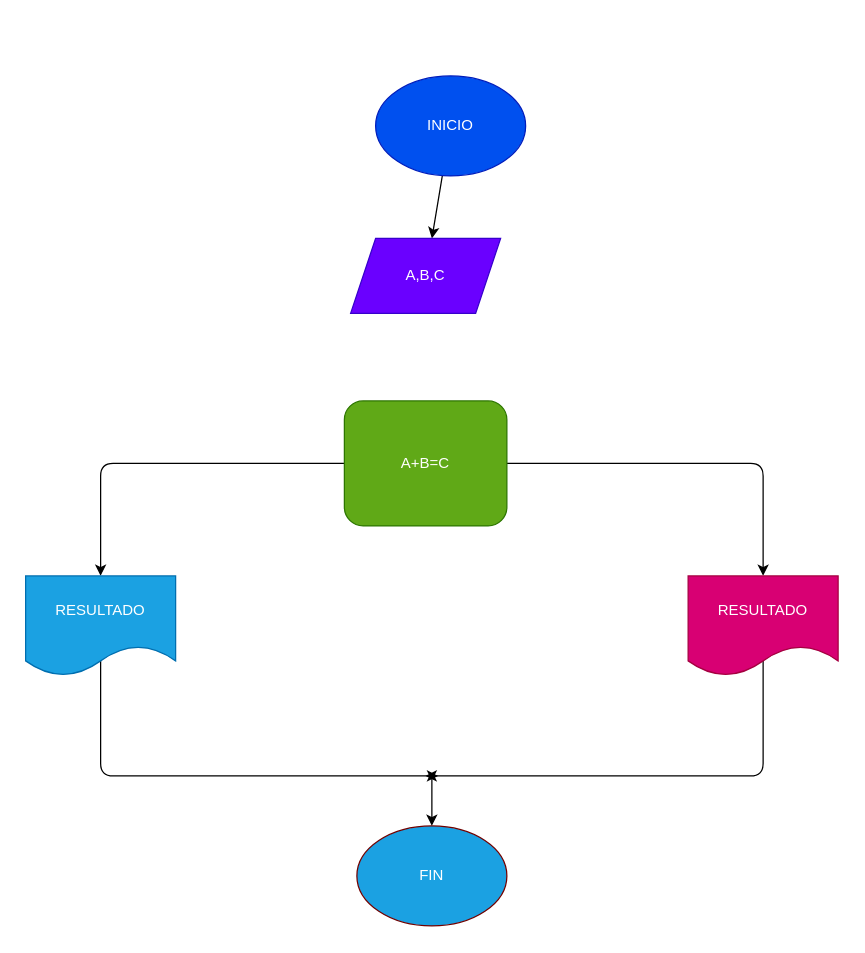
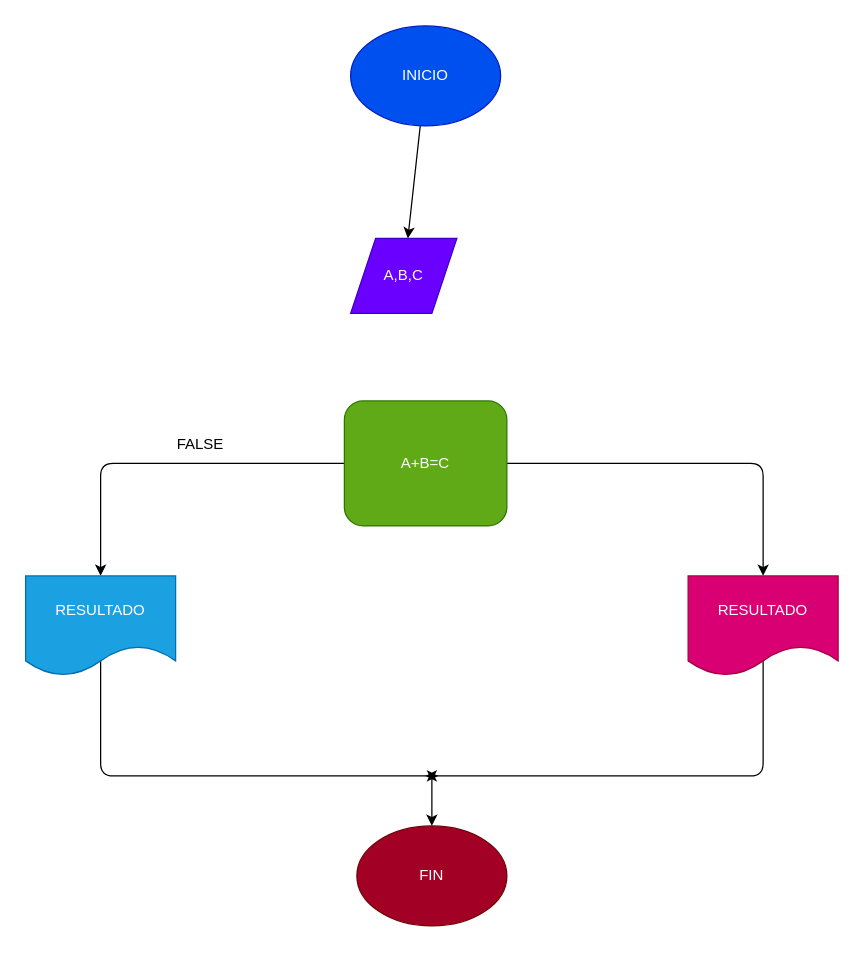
node "INICIO": moved (451, 126) -> (426, 76)
node "A,B,C": size 150x75 -> 106x75
node "FALSE": added
node "FIN": fillcolor #1ba1e2 -> #a20025
